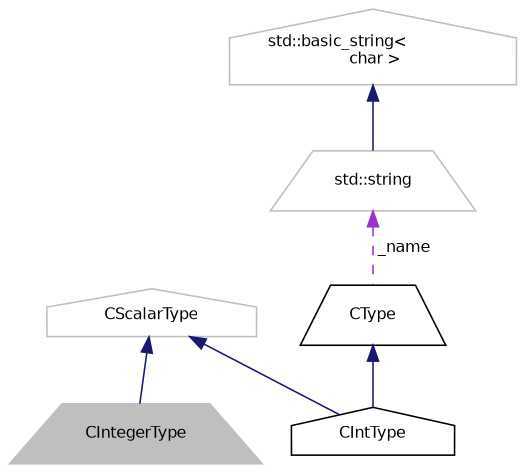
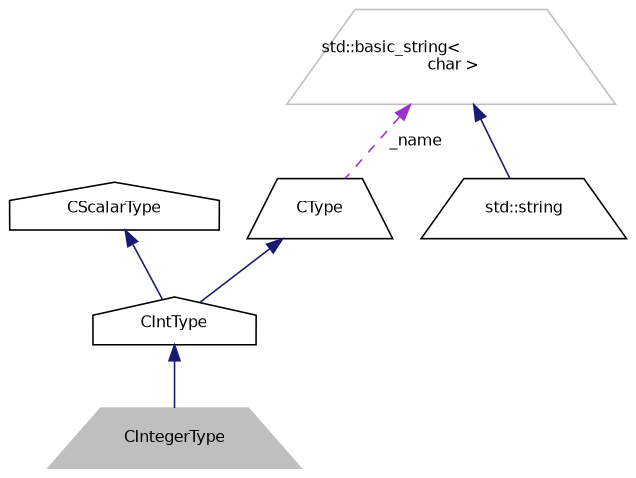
node "std::basic_string< char >": shape house -> trapezium
node "std::string": color grey75 -> black
edge "CType" -> "std::string": now "CType" -> "std::basic_string< char >"
node "CScalarType": color grey75 -> black
edge "CIntegerType" -> "CScalarType": now "CIntegerType" -> "CIntType"
